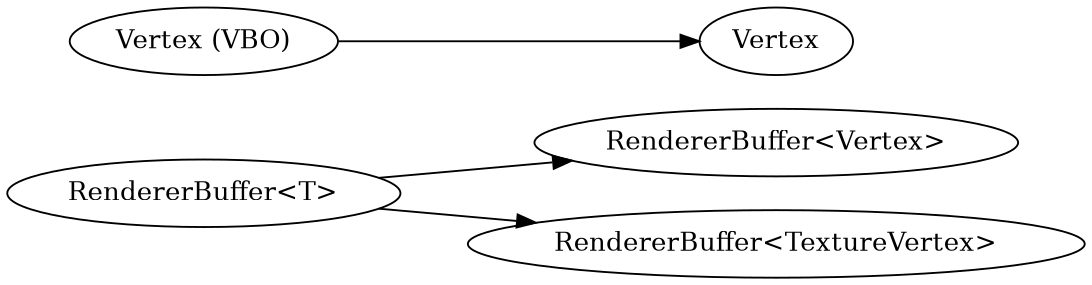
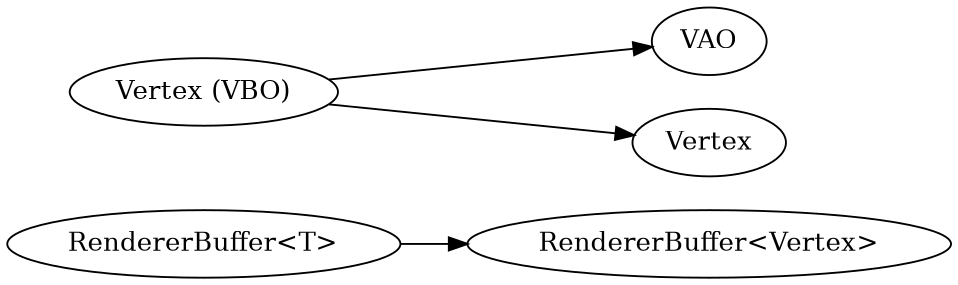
node "VAO": added
node "RendererBuffer<TextureVertex>": removed
